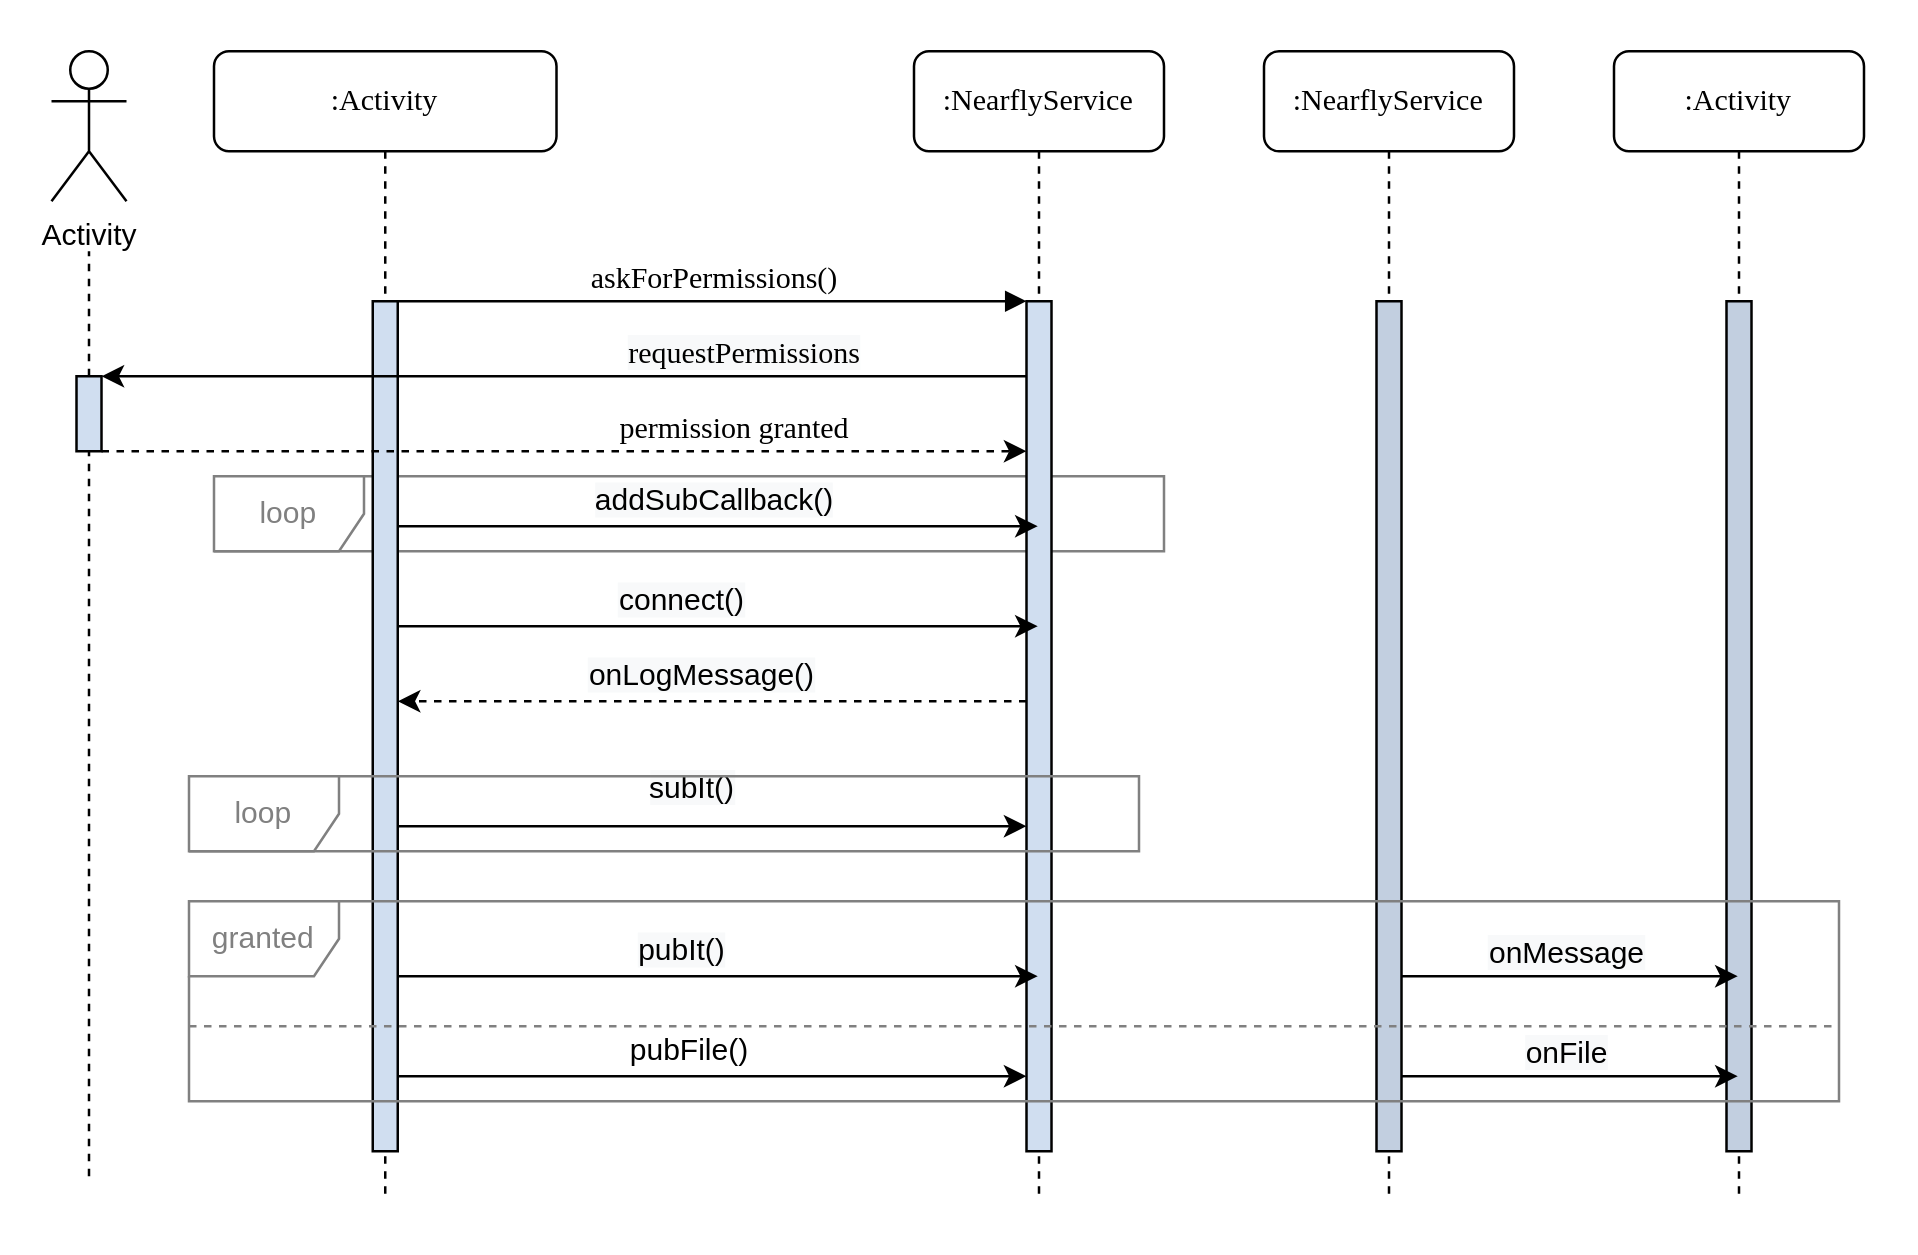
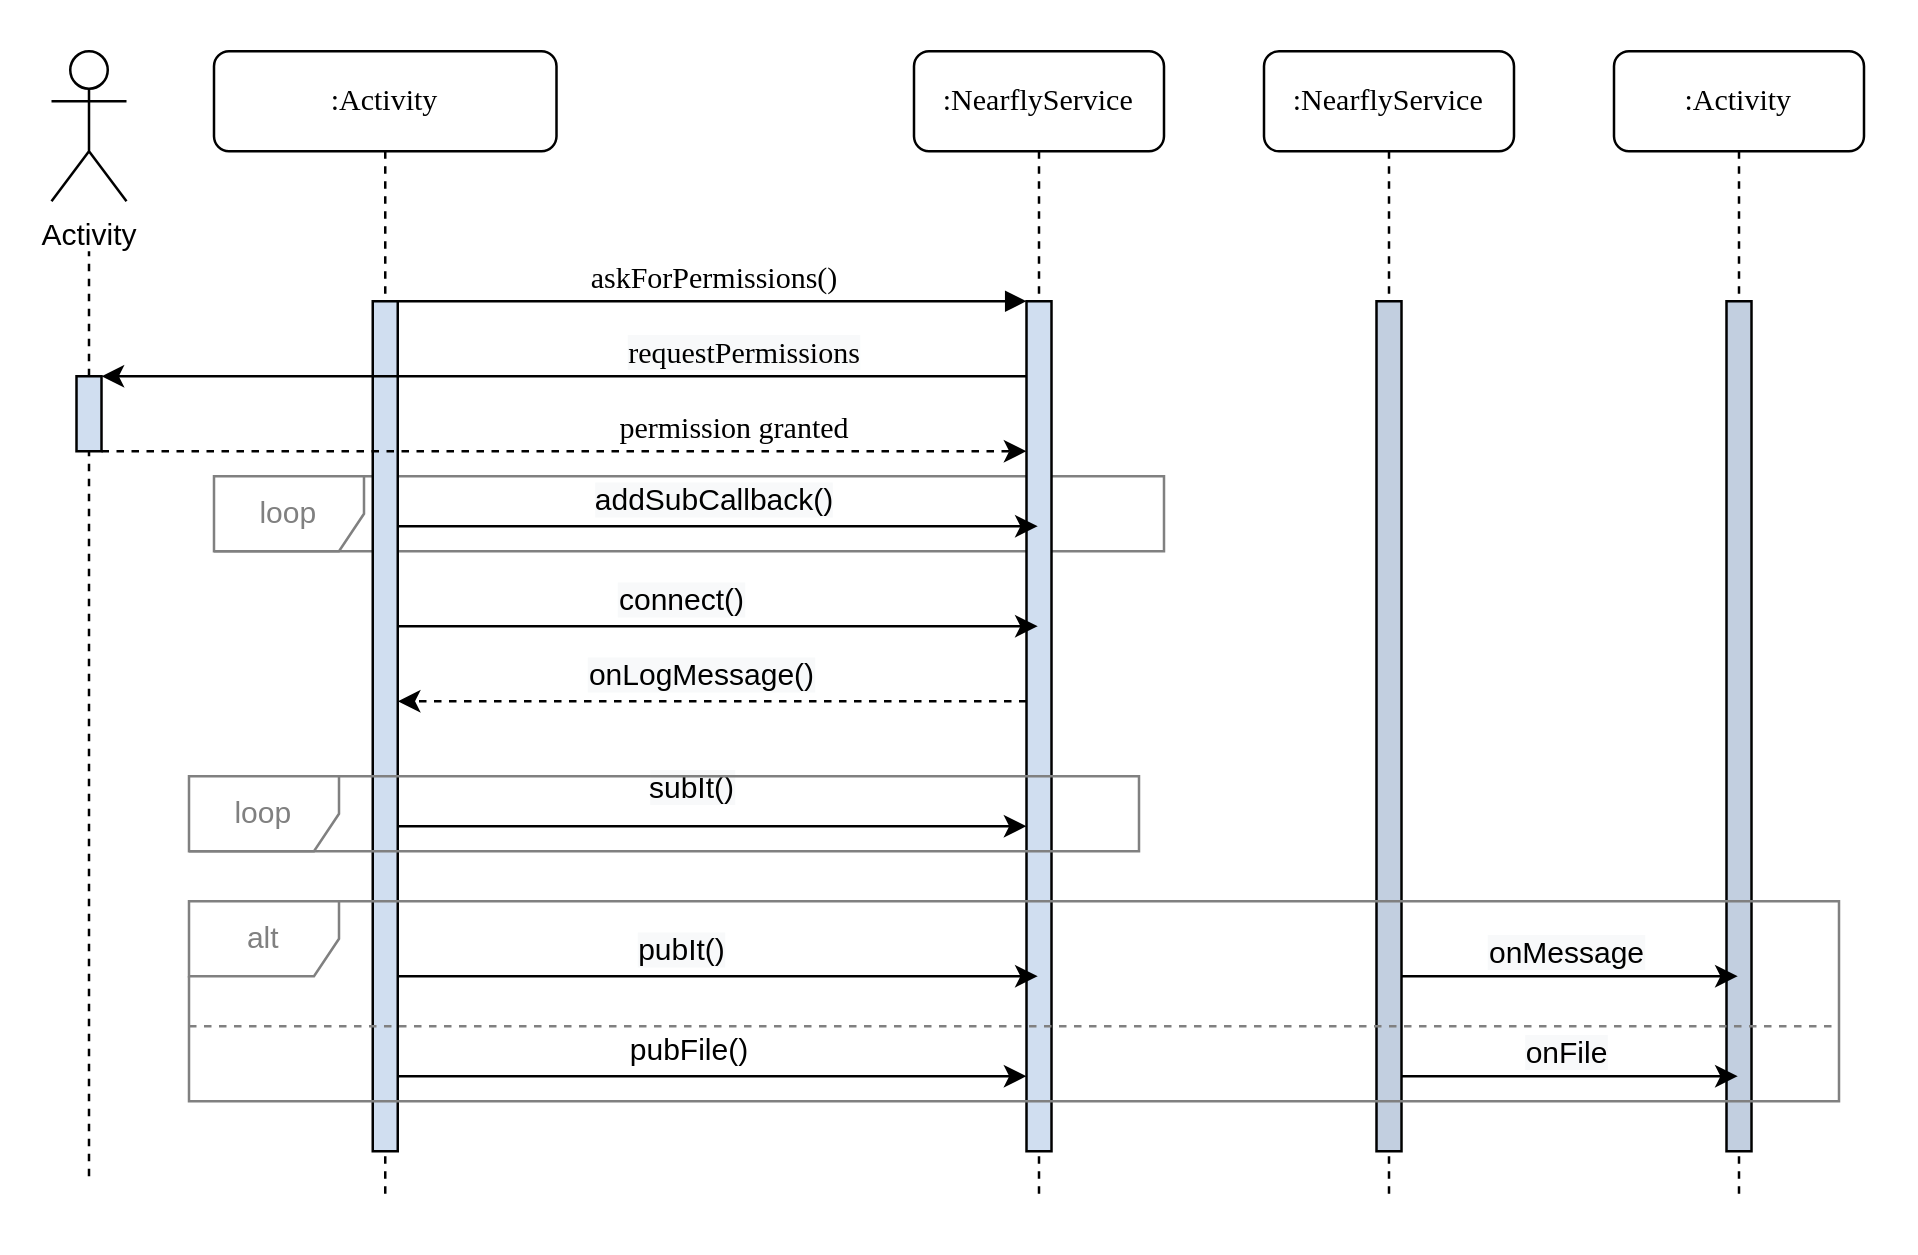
node "granted": label "granted" -> "alt"
